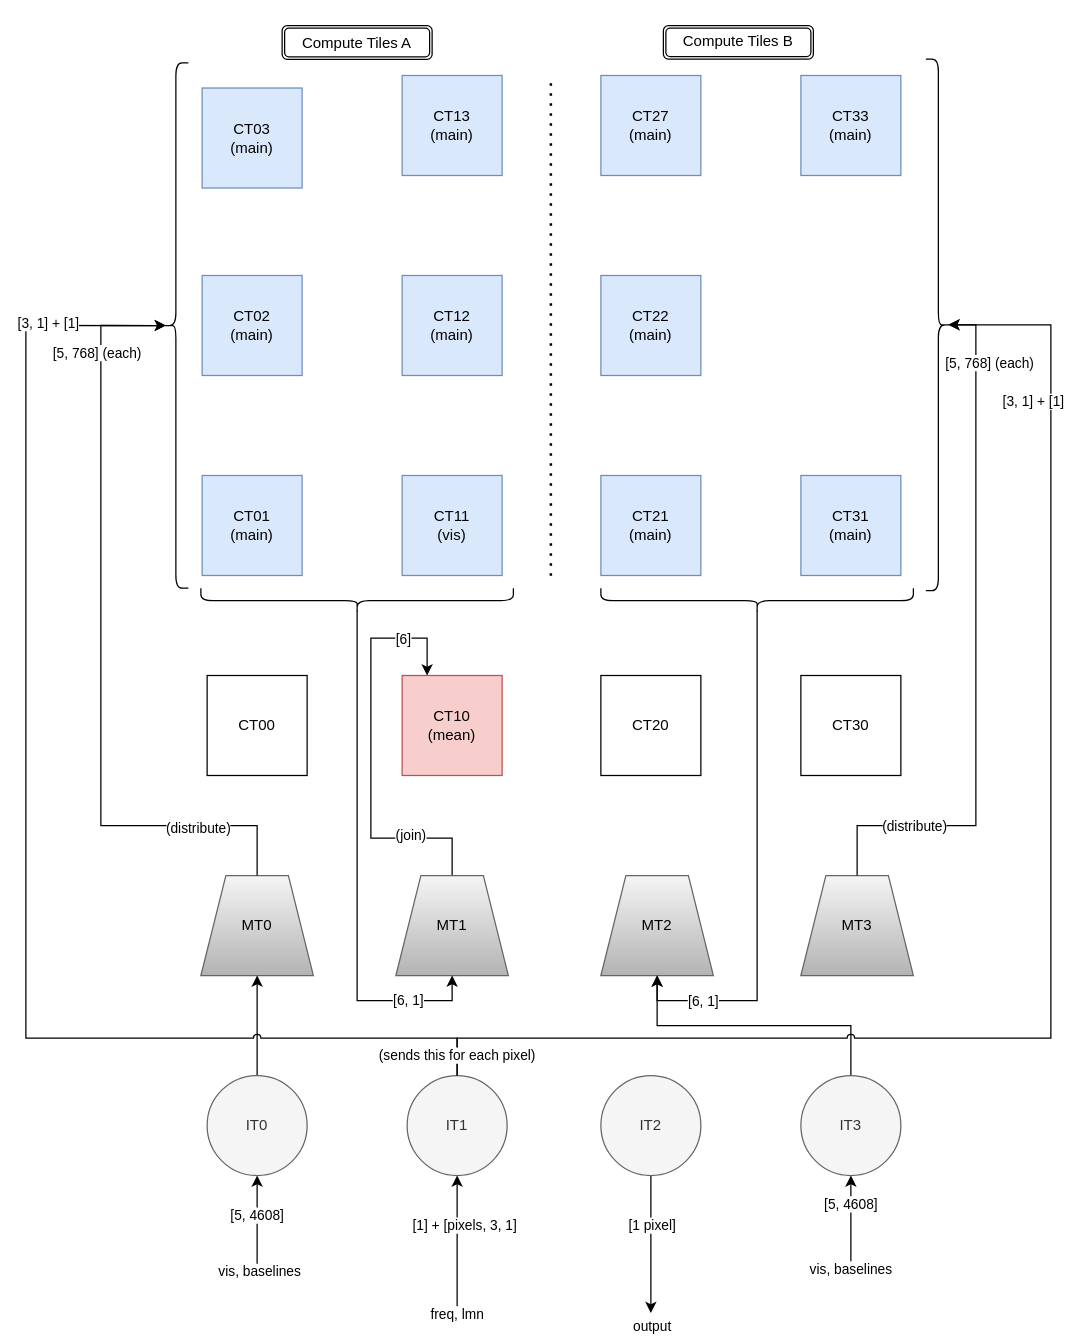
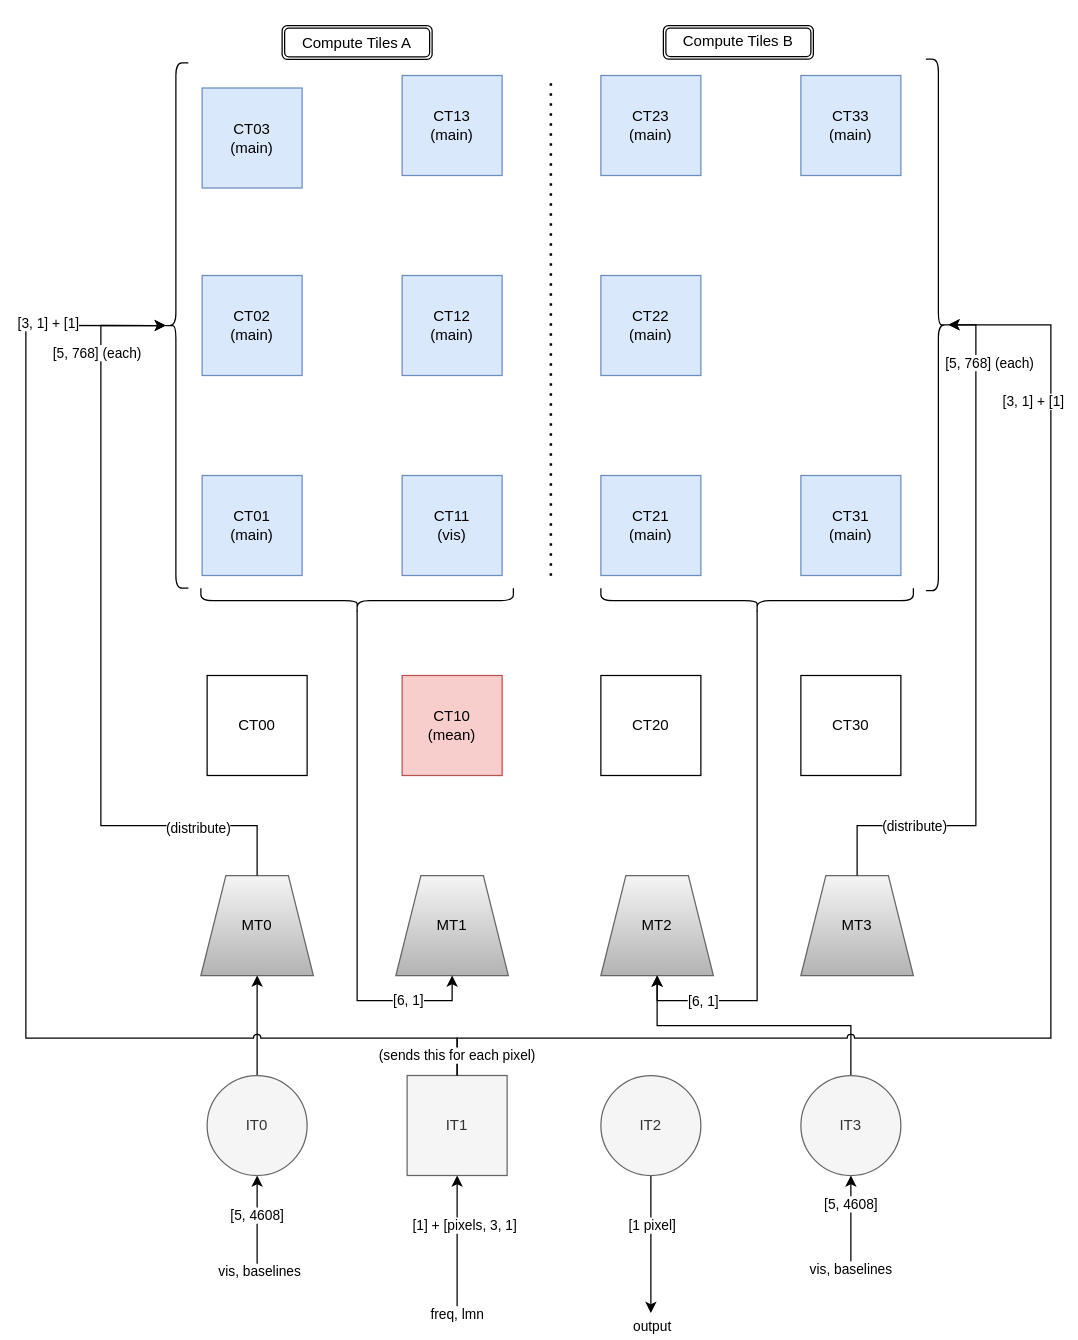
node "CT27 (main)": label "CT27 (main)" -> "CT23 (main)"
edge "MT1" -> "CT10 (mean)": removed, labels "(join)", "[6]"
node "IT1": shape ellipse -> rectangle
